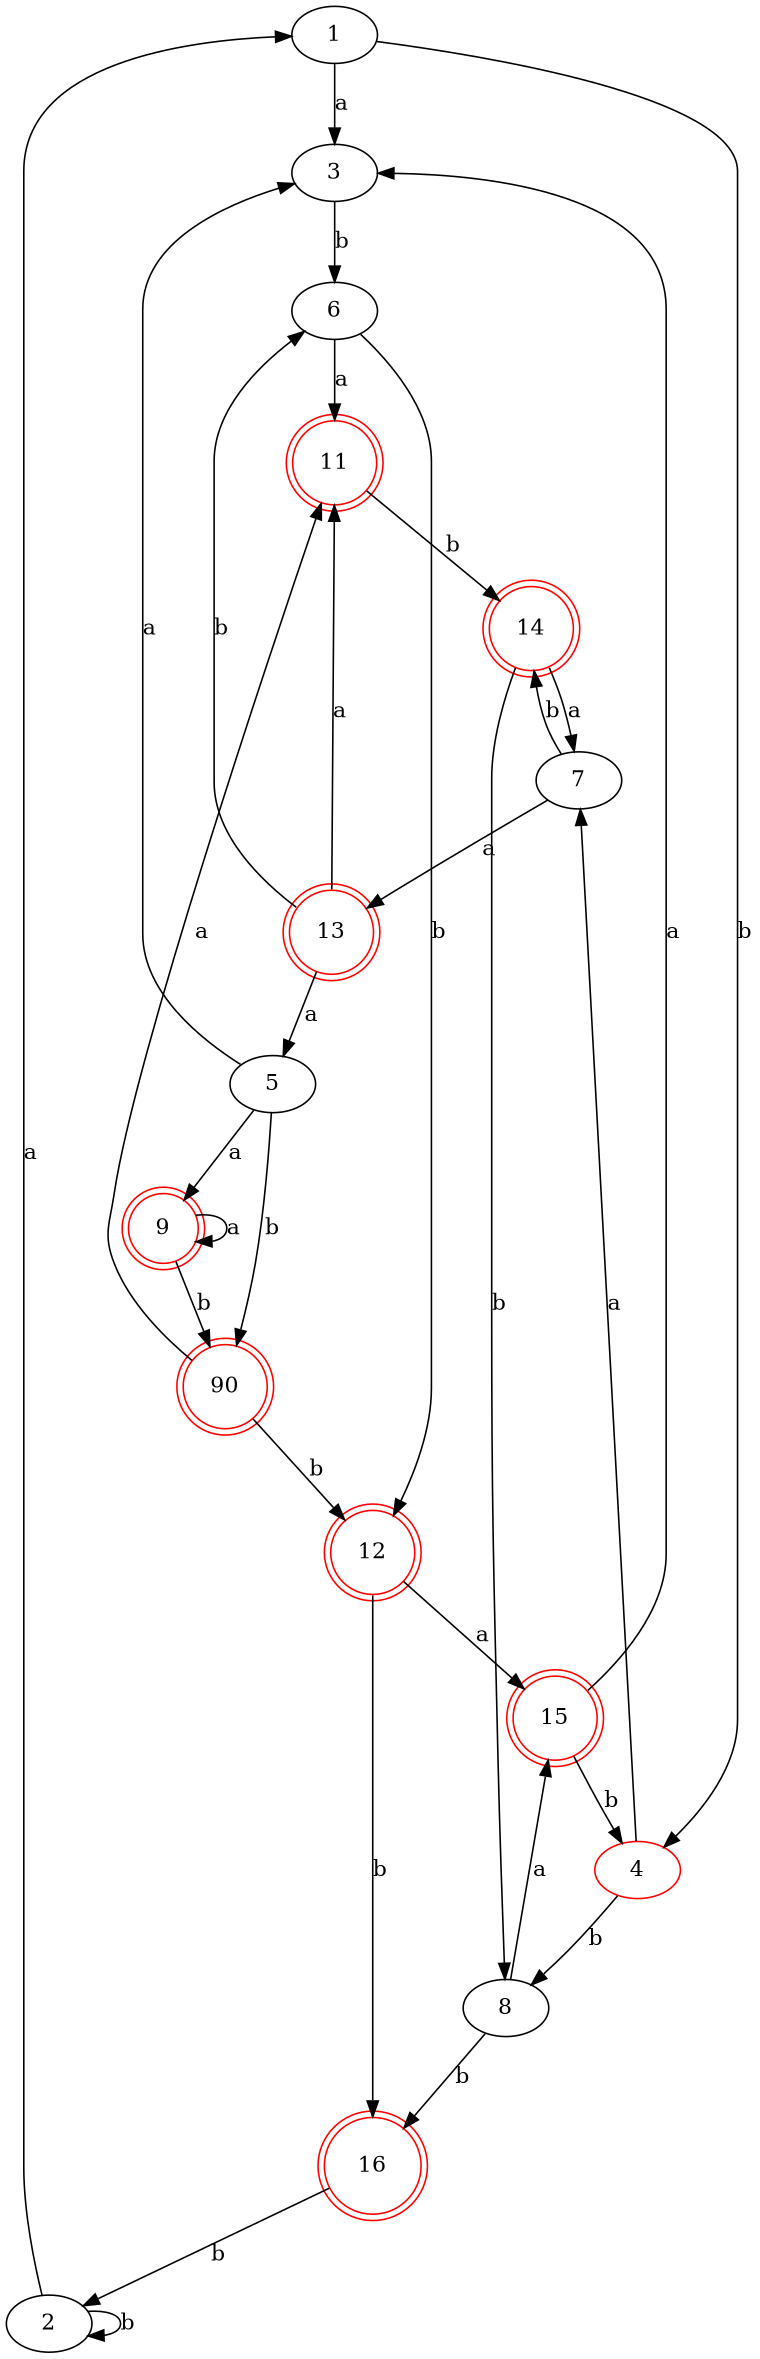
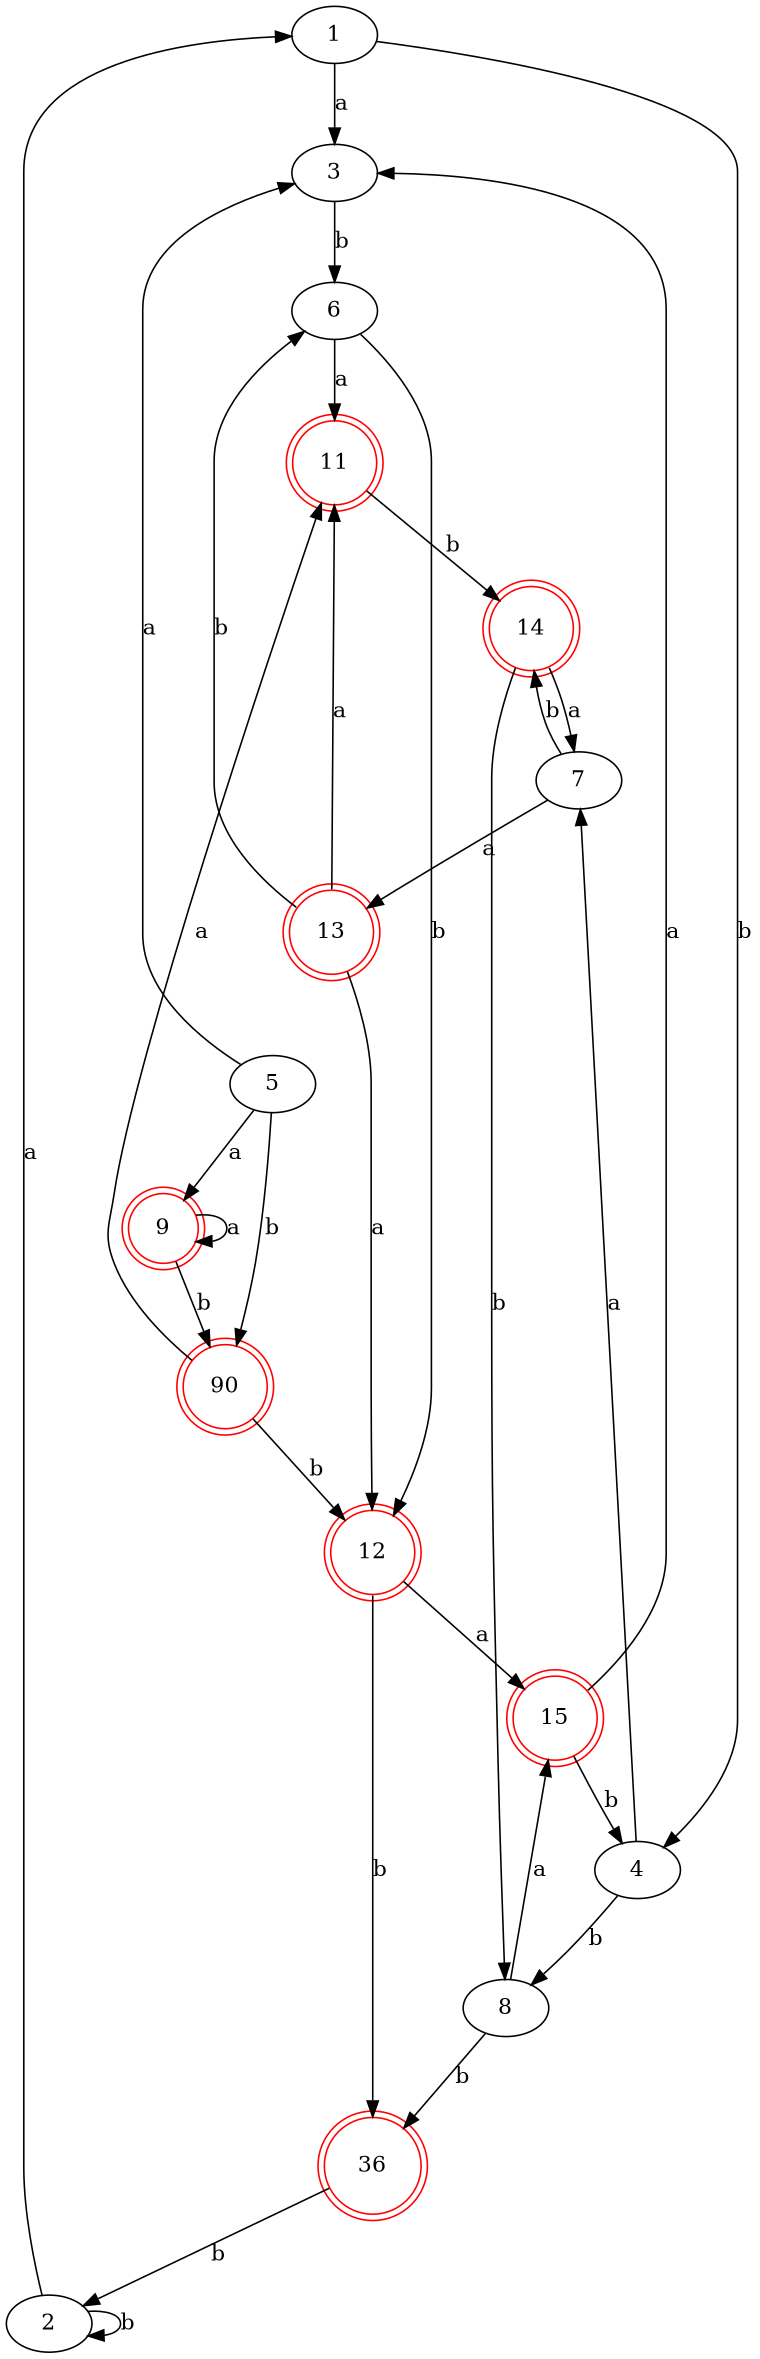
edge "13" -> "5": now "13" -> "12"
node "4": color red -> black
node "16": label "16" -> "36"
